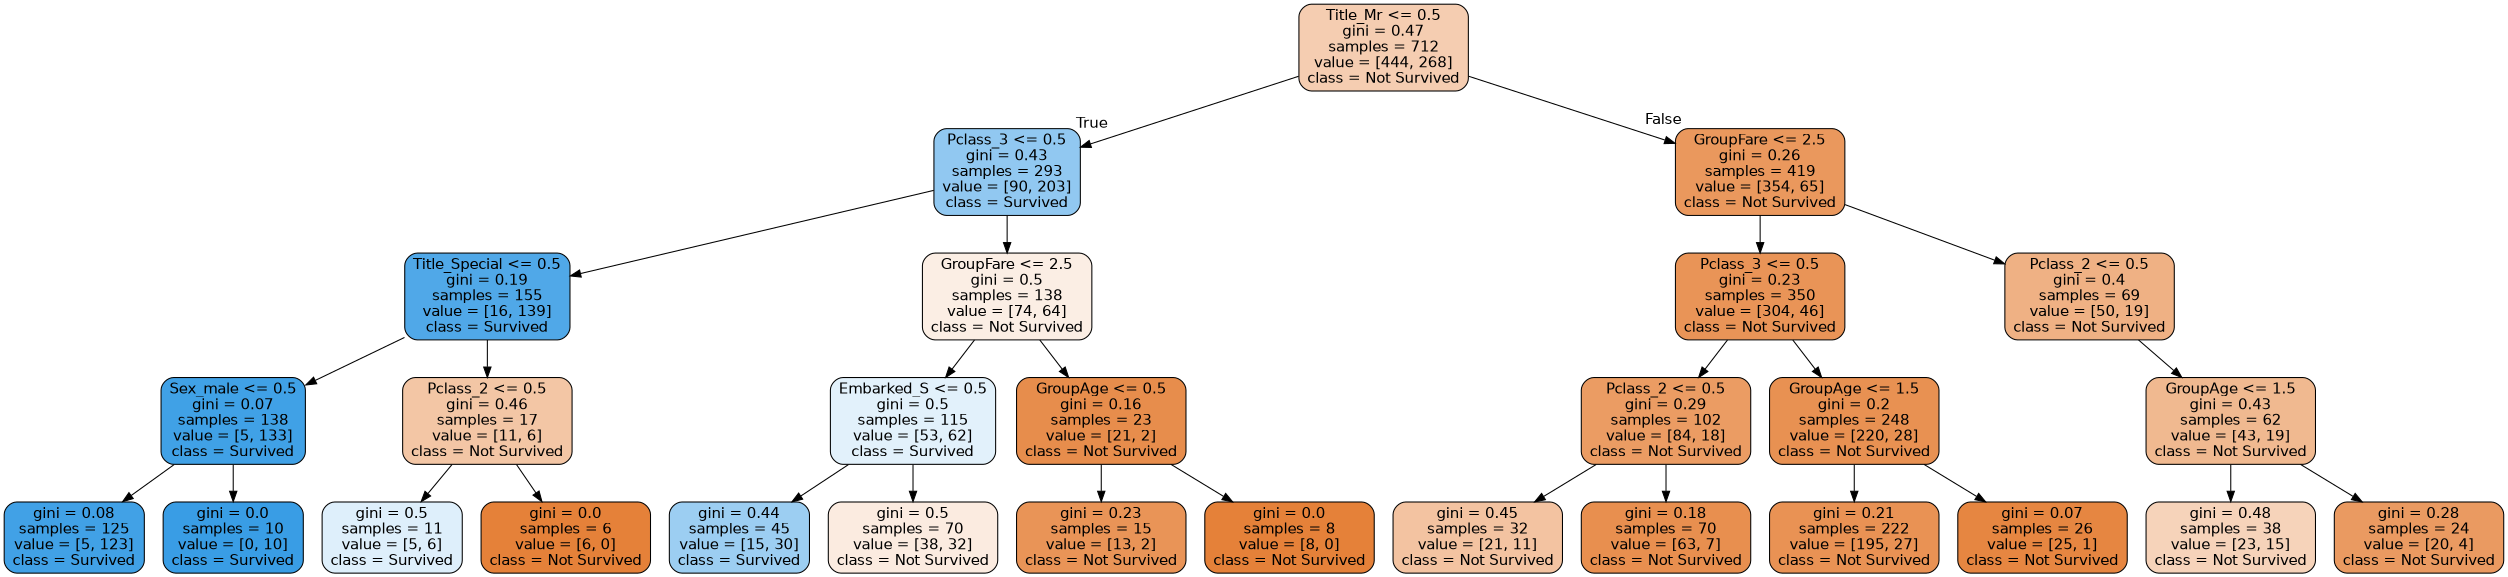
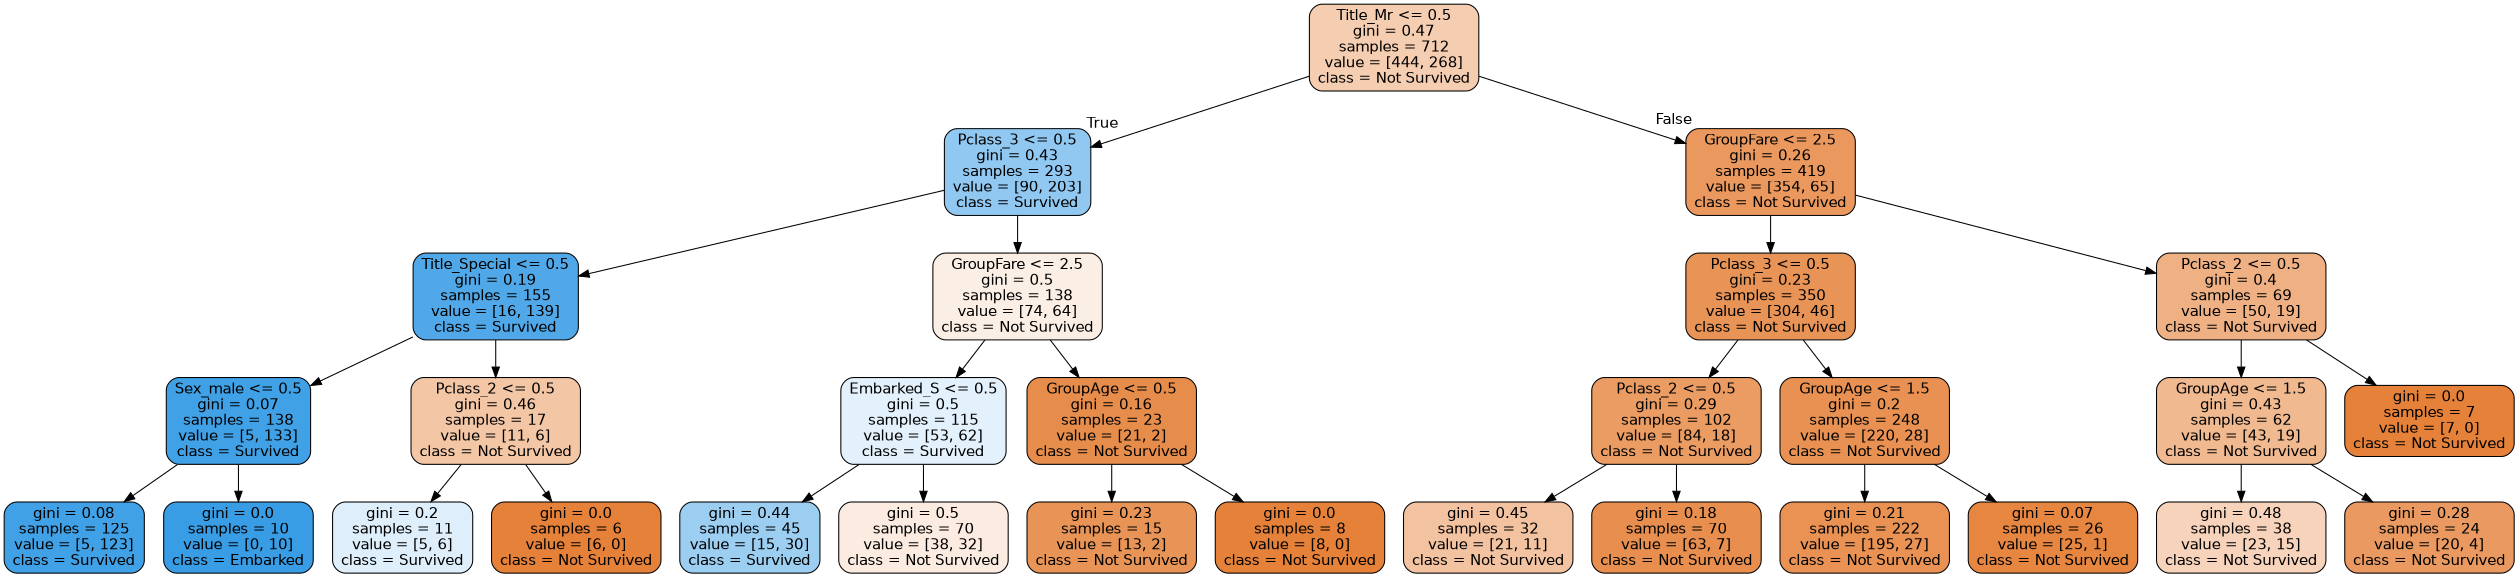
node "gini = 0.0 samples = 7 value = [7, 0] class = Not Survived": added
node "gini = 0.0 samples = 10 value = [0, 10] class = Survived": label "gini = 0.0 samples = 10 value = [0, 10] class = Survived" -> "gini = 0.0 samples = 10 value = [0, 10] class = Embarked"
node "gini = 0.5 samples = 11 value = [5, 6] class = Survived": label "gini = 0.5 samples = 11 value = [5, 6] class = Survived" -> "gini = 0.2 samples = 11 value = [5, 6] class = Survived"
